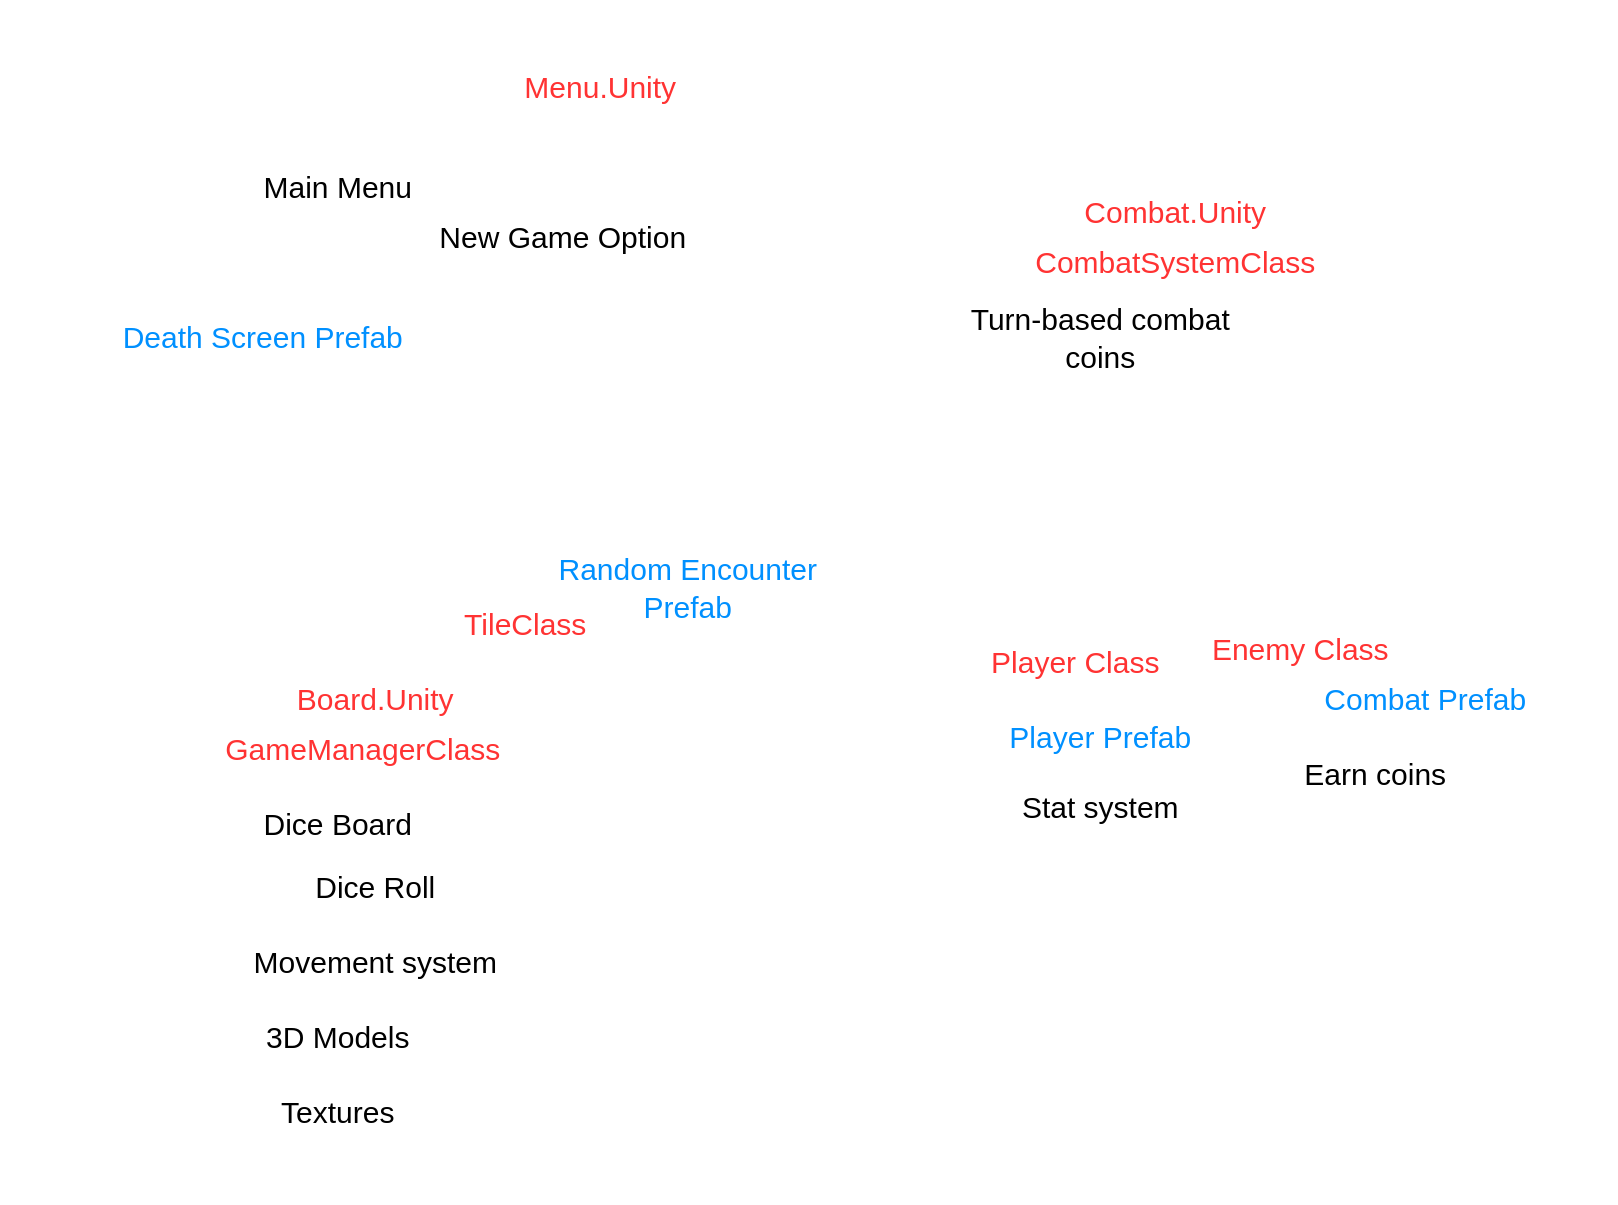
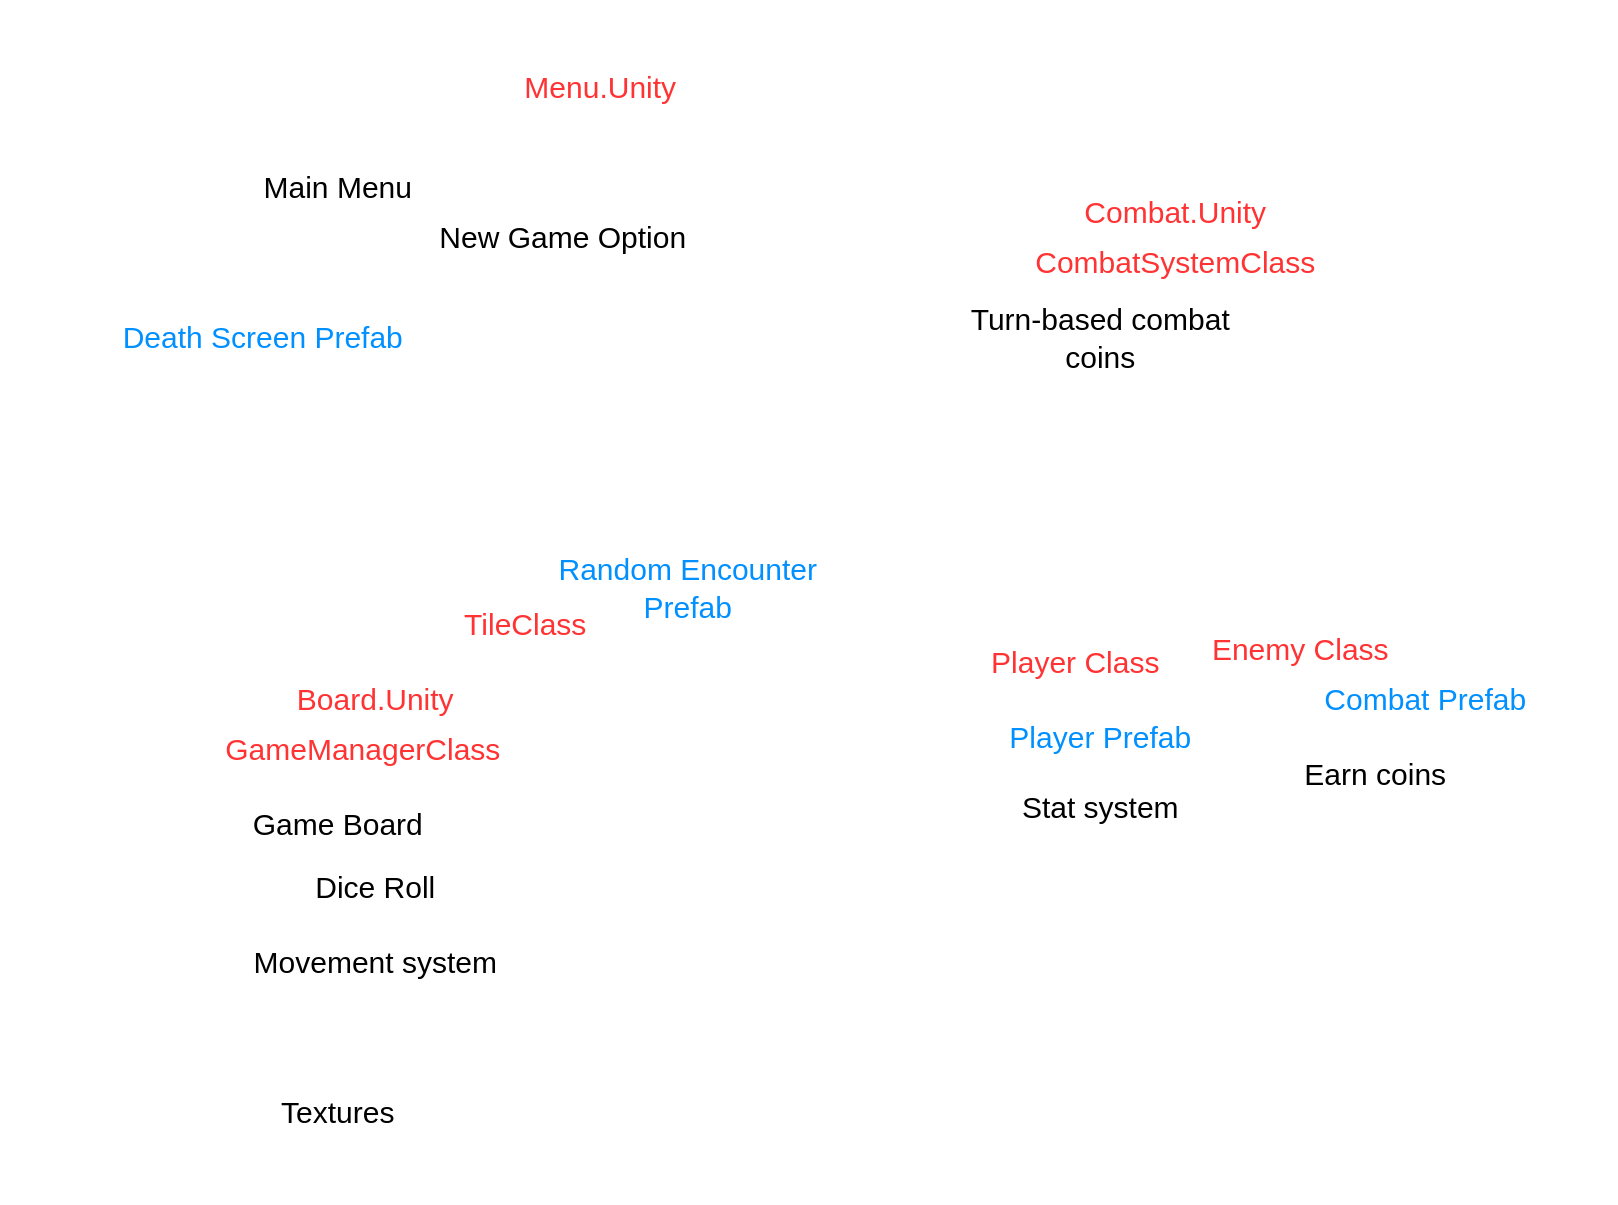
node "Dice Board": label "Dice Board" -> "Game Board"
node "3D Models": removed
